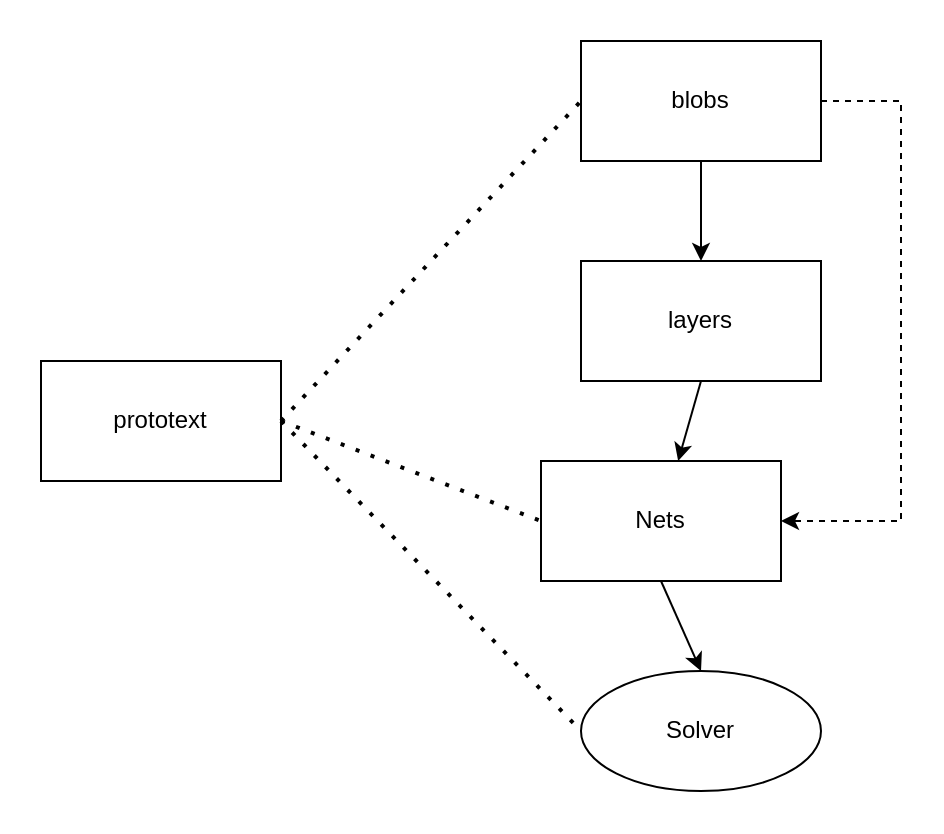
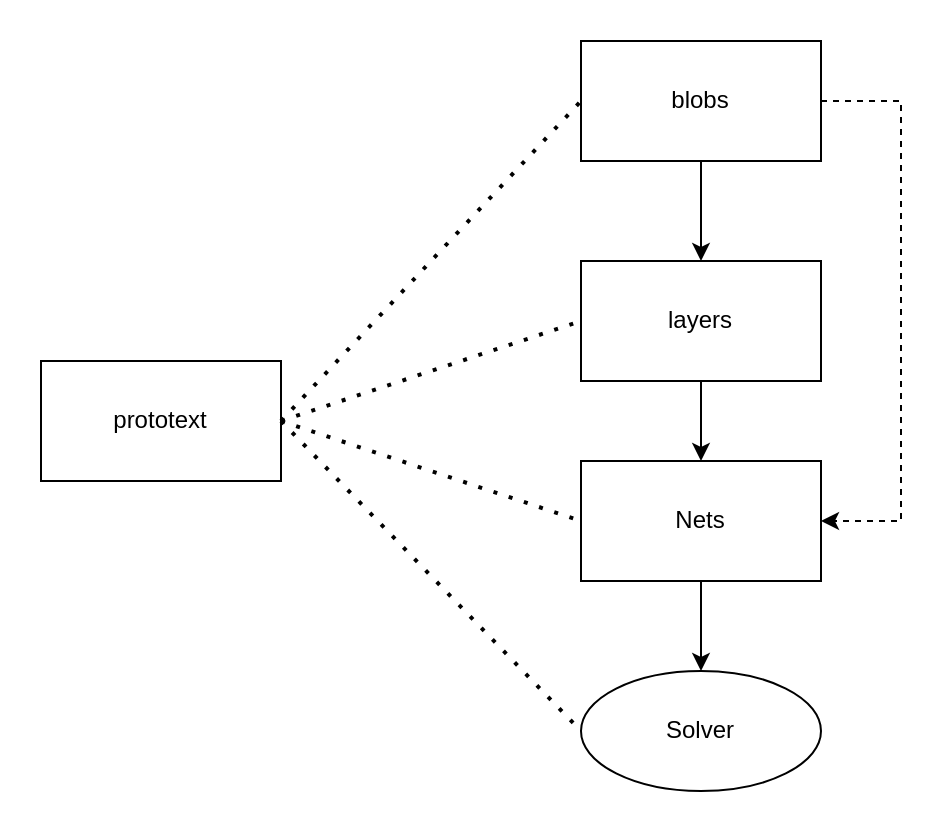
edge "layers" -- "prototext": added
node "Nets": moved (661, 521) -> (701, 521)
